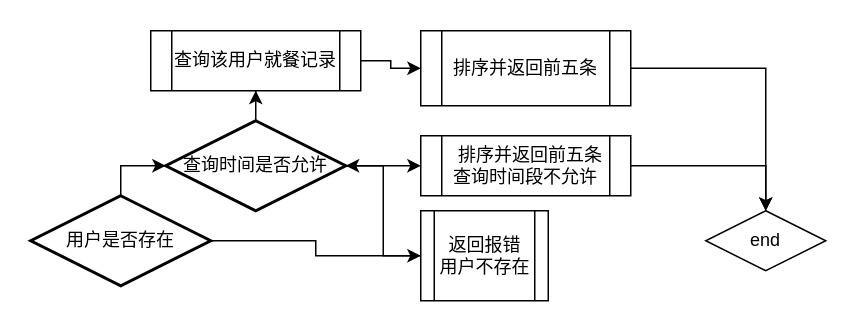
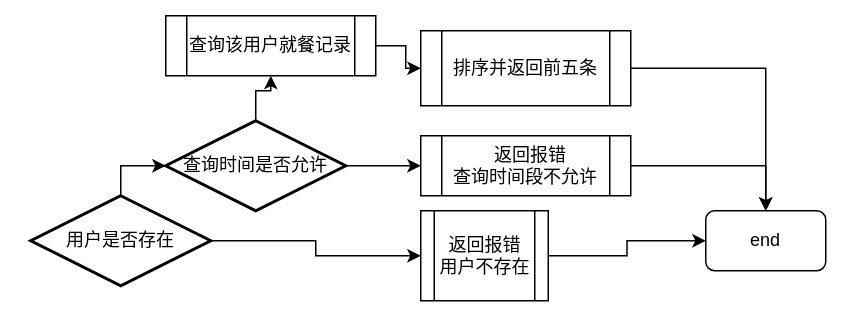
node "查询该用户就餐记录": moved (256, 61) -> (271, 46)
node "排序并返回前五条 查询时间段不允许": label "排序并返回前五条 查询时间段不允许" -> "返回报错 查询时间段不允许"
edge "返回报错 用户不存在" -> "查询时间是否允许": now "返回报错 用户不存在" -> "end"
node "end": shape diamond -> rounded rectangle
